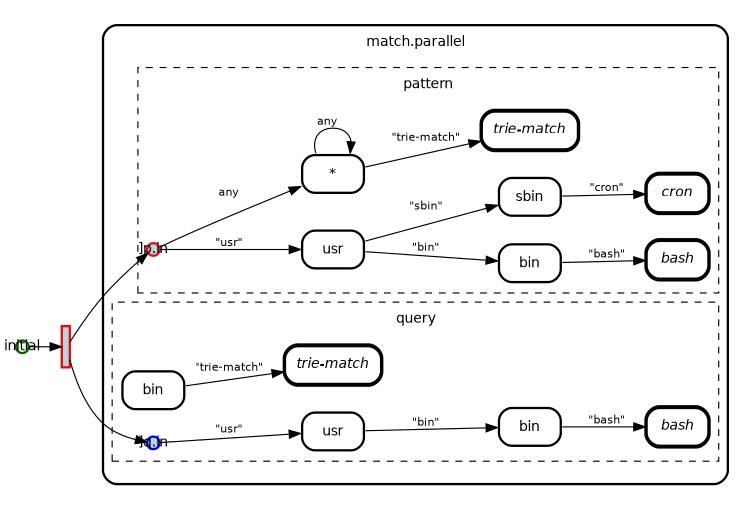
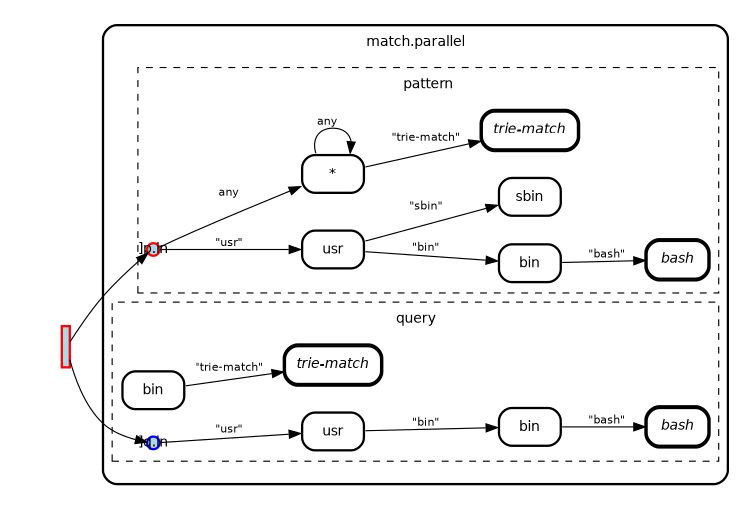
node "cron": removed
node "initial": removed
